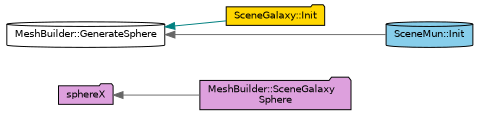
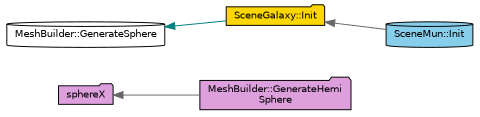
edge "SceneMun::Init" -> "MeshBuilder::GenerateSphere": now "SceneMun::Init" -> "SceneGalaxy::Init"
node "MeshBuilder::SceneGalaxy Sphere": label "MeshBuilder::SceneGalaxy Sphere" -> "MeshBuilder::GenerateHemi Sphere"
